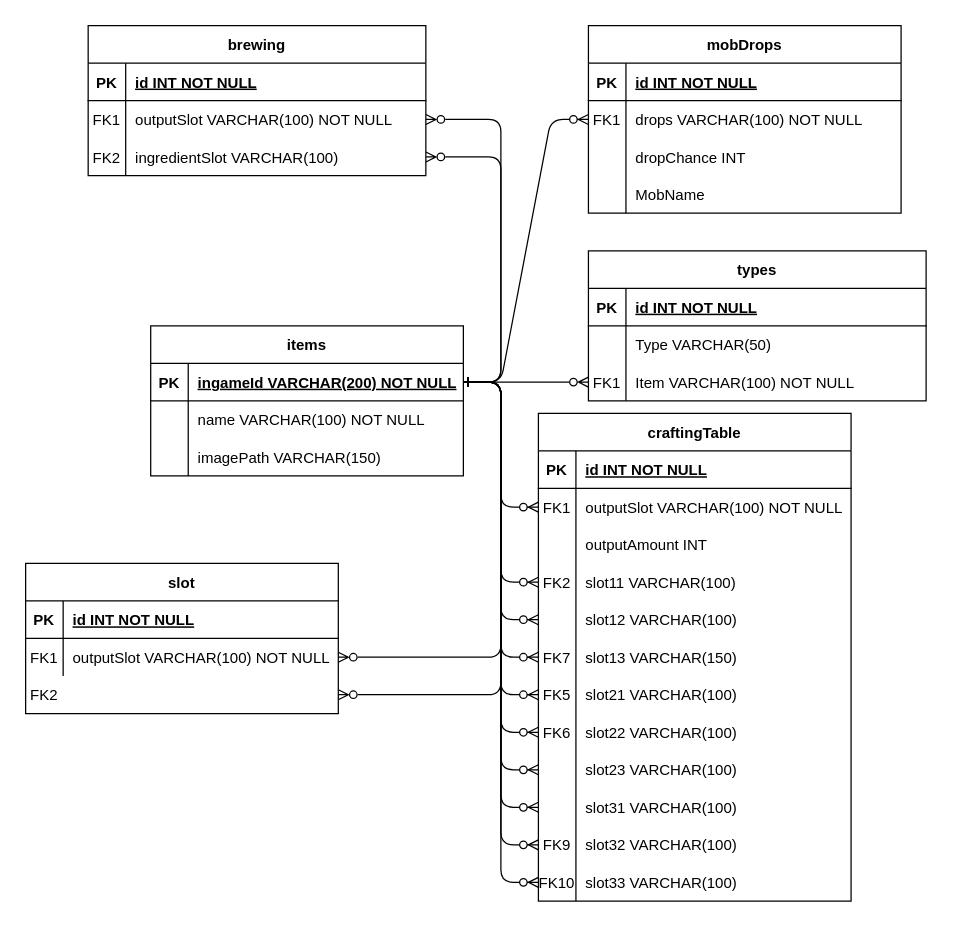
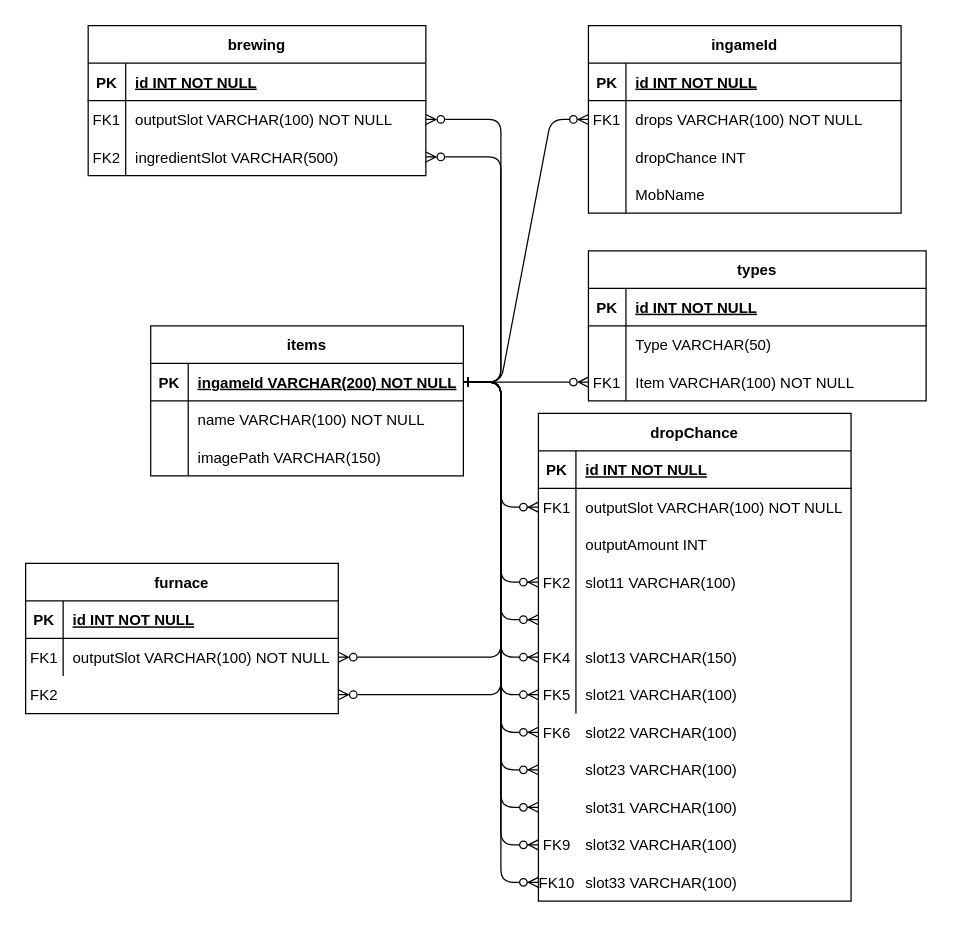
node "mobDrops": label "mobDrops" -> "ingameId"
node "ingredientSlot VARCHAR(100)": label "ingredientSlot VARCHAR(100)" -> "ingredientSlot VARCHAR(500)"
node "craftingTable": label "craftingTable" -> "dropChance"
node "slot": label "slot" -> "furnace"
node "slot12 VARCHAR(100)": removed
node "FK7": label "FK7" -> "FK4"
